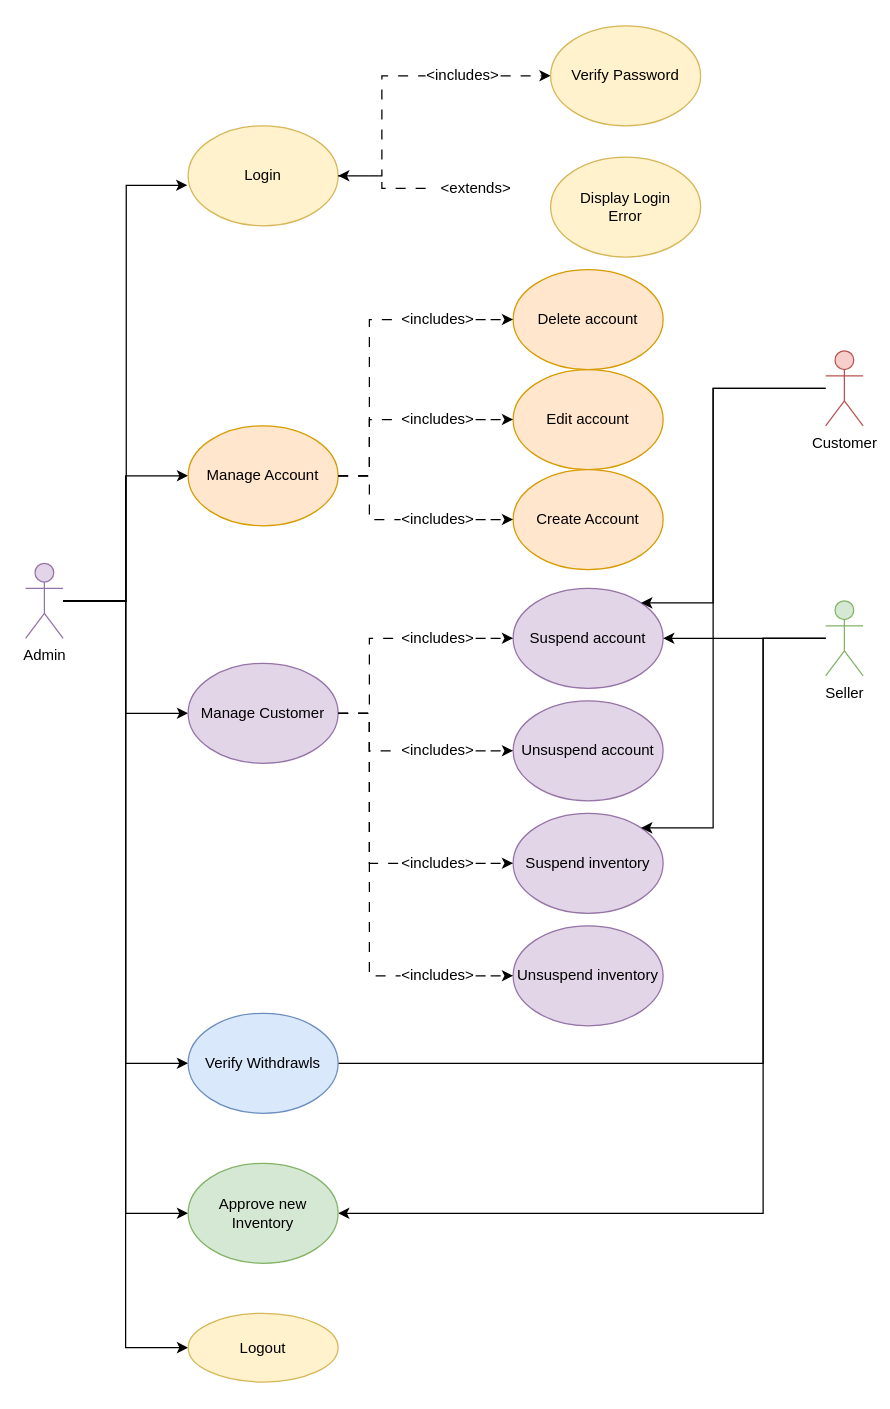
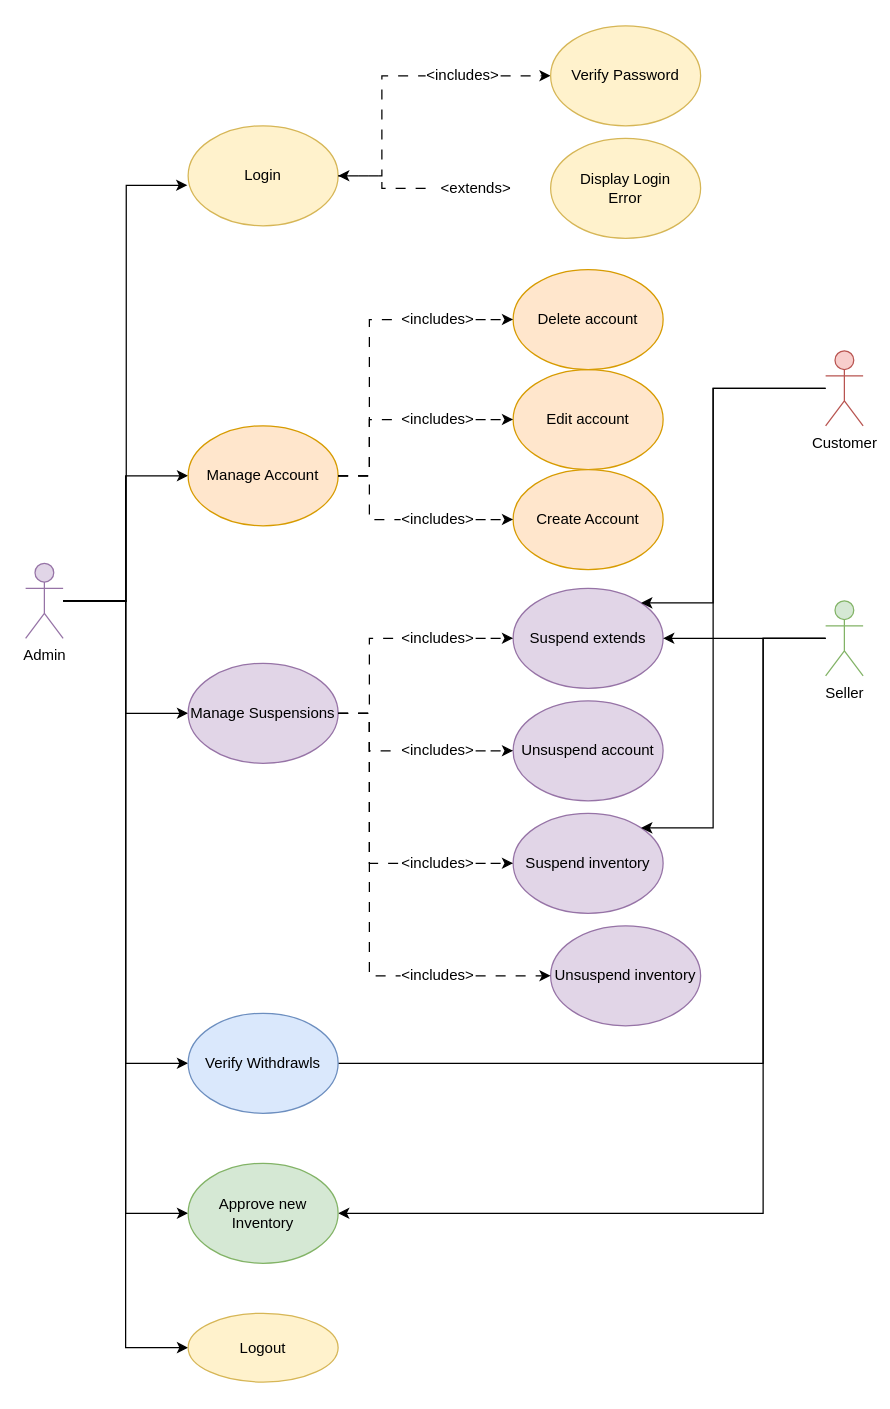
node "Display Login Error": moved (626, 207) -> (626, 188)
node "Suspend account": label "Suspend account" -> "Suspend extends"
node "Manage Customer": label "Manage Customer" -> "Manage Suspensions"
node "Unsuspend inventory": moved (588, 976) -> (626, 976)
